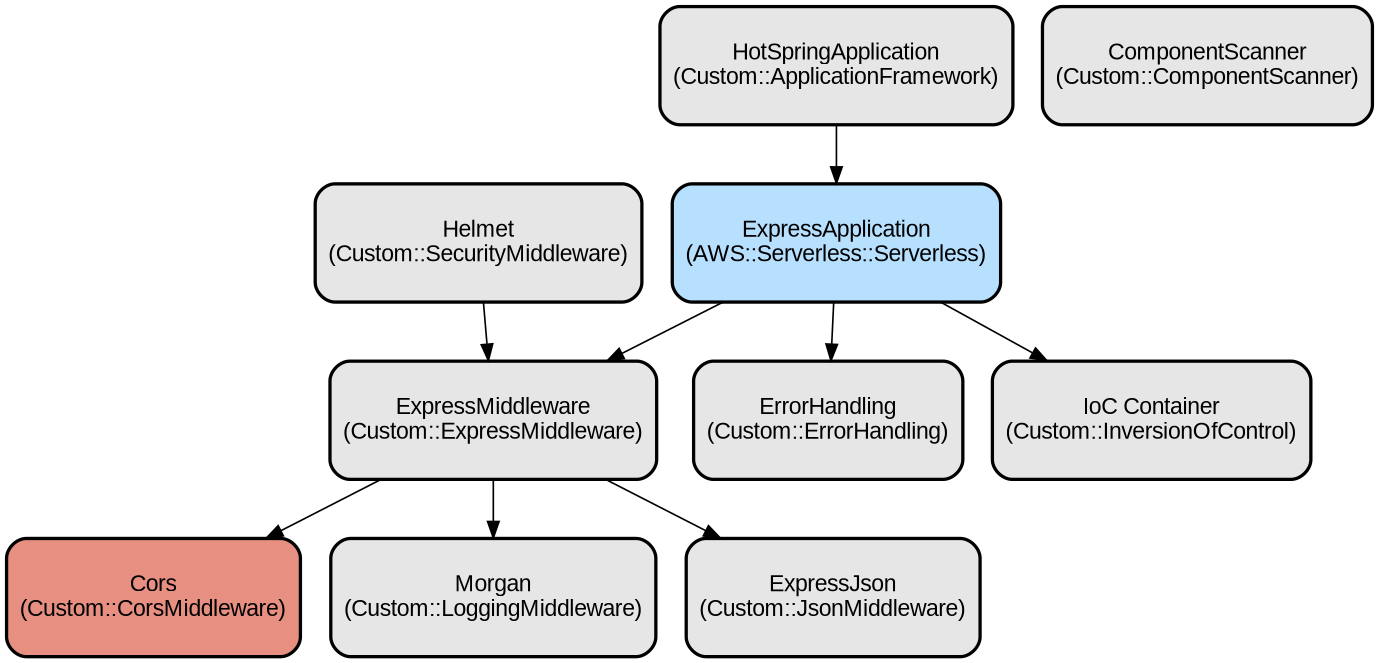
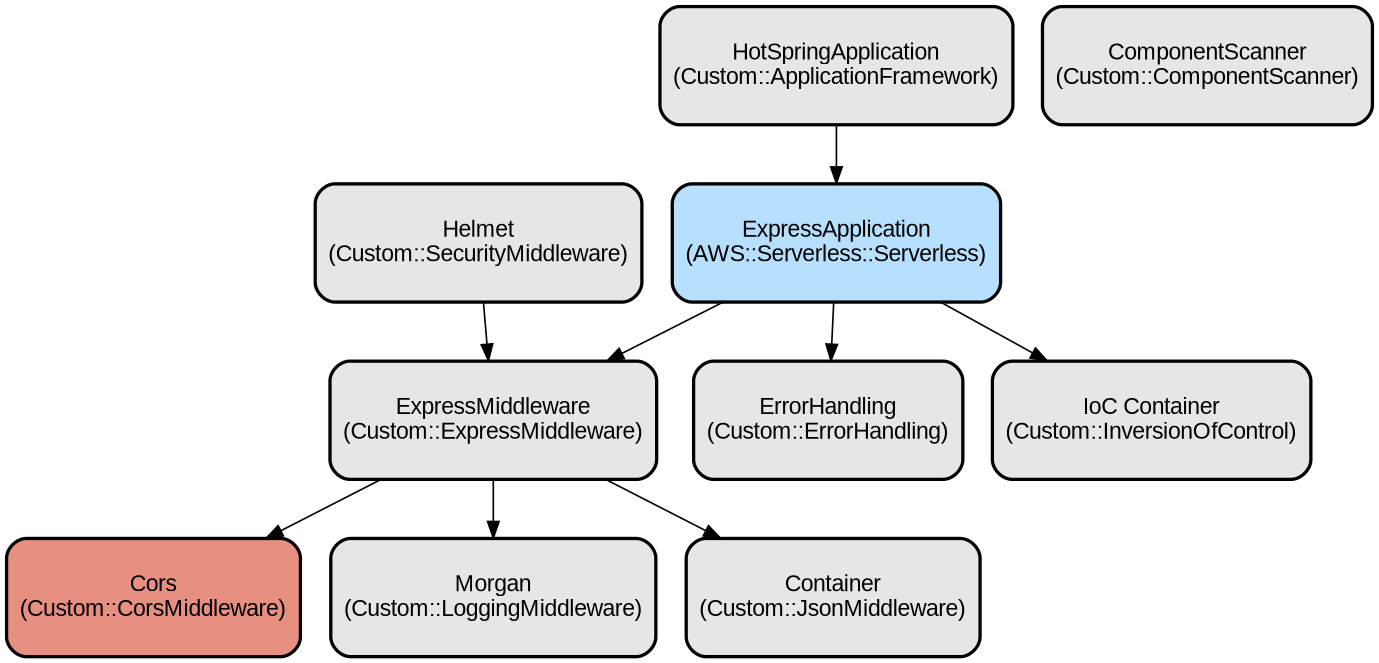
node "ExpressJson (Custom::JsonMiddleware)": label "ExpressJson (Custom::JsonMiddleware)" -> "Container (Custom::JsonMiddleware)"
